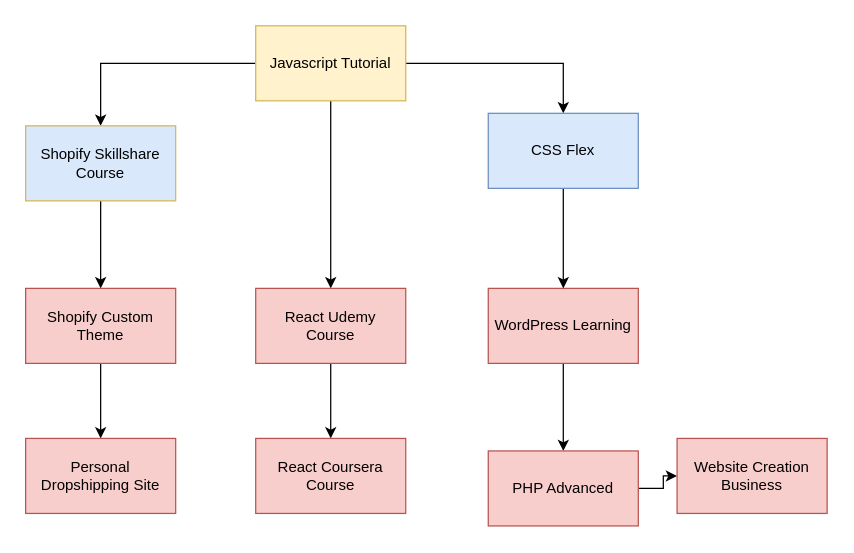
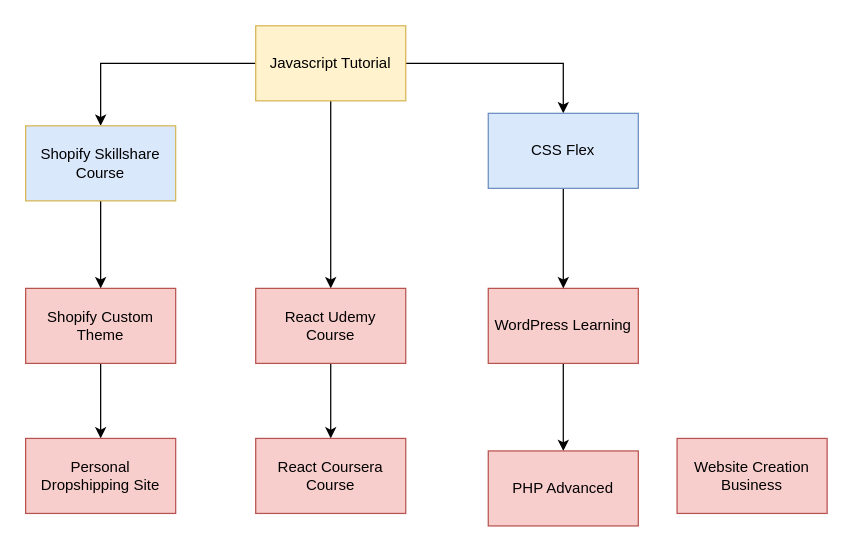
edge "PHP Advanced" -> "Website Creation Business": removed
